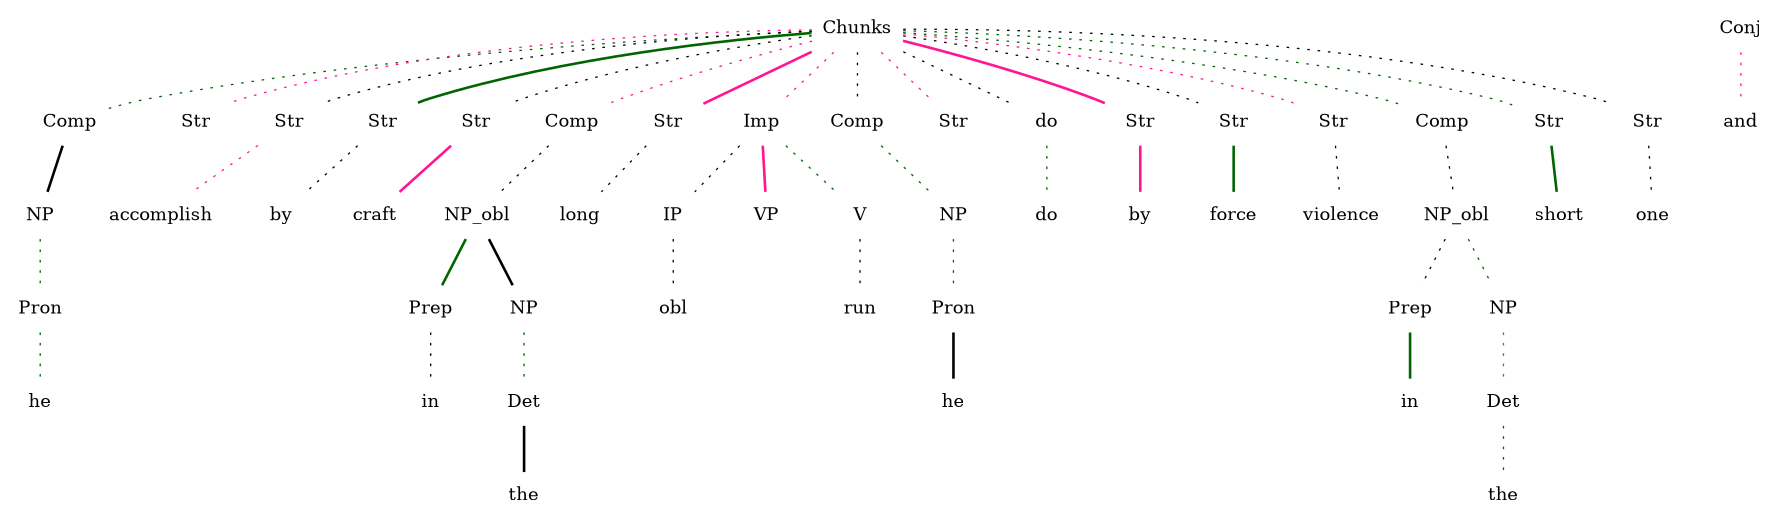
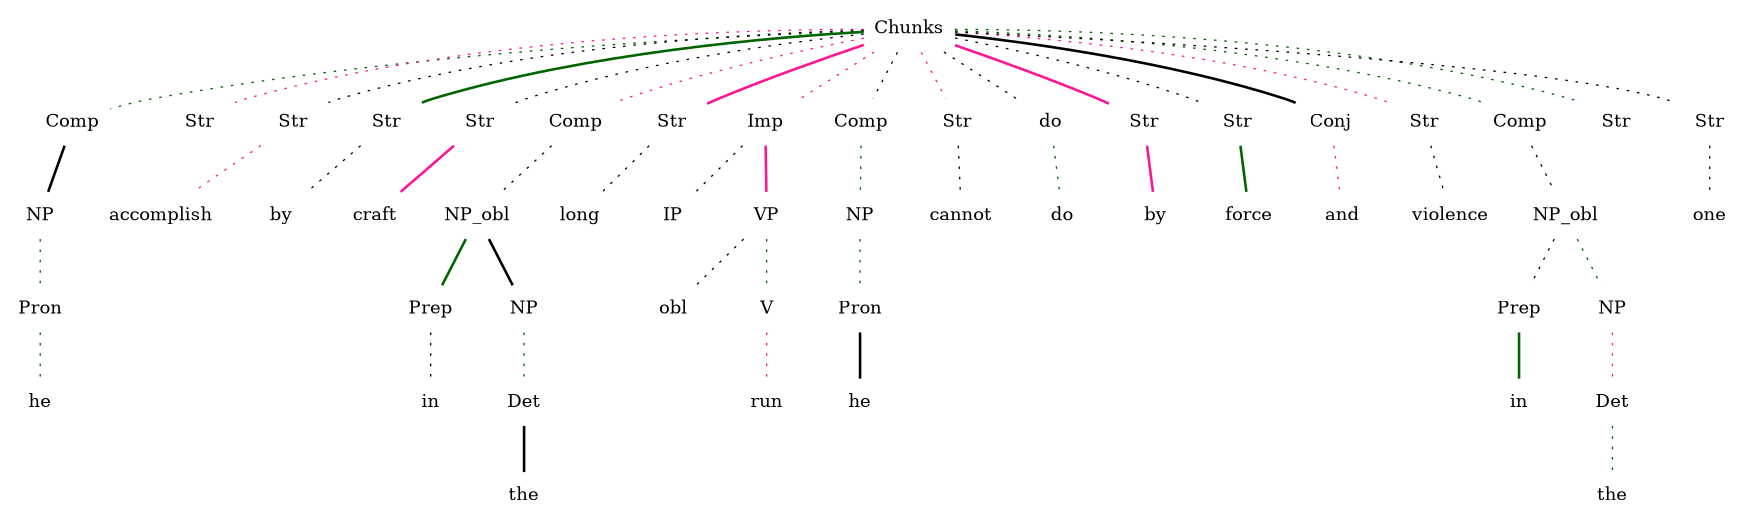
edge "Chunks" -- "Conj": added
edge "Imp" -- "V": now "VP" -- "V"
node "cannot": added
node "short": removed
edge "IP" -- "obl": now "VP" -- "obl"
edge "V" -- "run": color black -> deeppink
